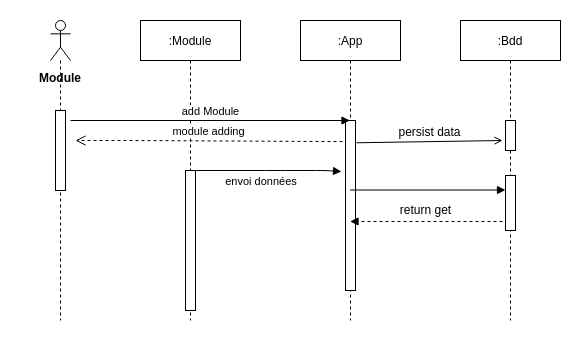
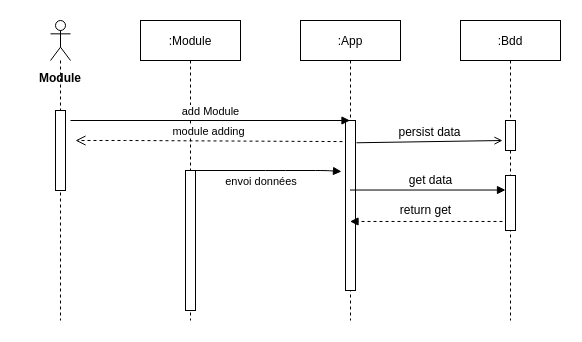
node "get data": added
